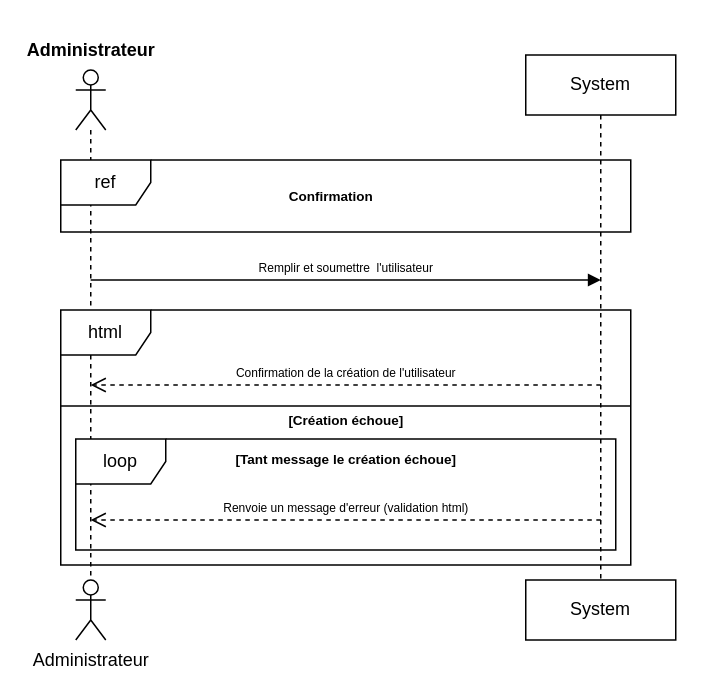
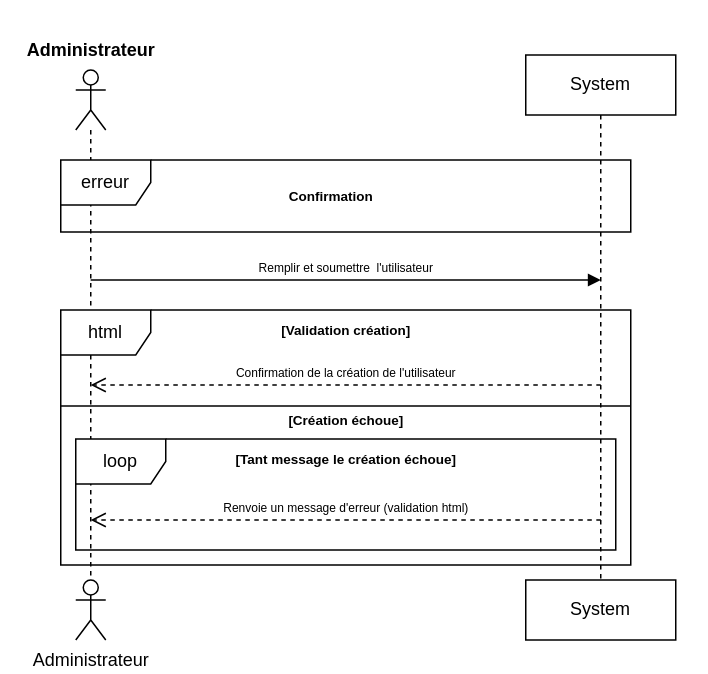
node "ref": label "ref" -> "erreur"
node "[Validation création]": added
